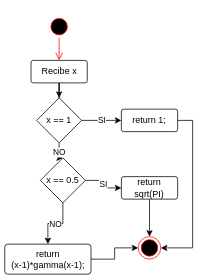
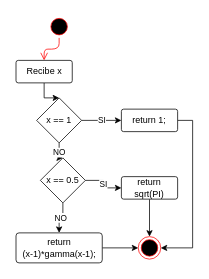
node "Recibe x": moved (59, 72) -> (44, 72)
node "return (x-1)*gamma(x-1);": moved (48, 259) -> (59, 248)
